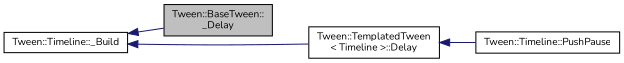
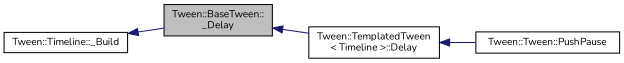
node "Tween::Timeline::PushPause": label "Tween::Timeline::PushPause" -> "Tween::Tween::PushPause"
edge "Tween::TemplatedTween < Timeline >::Delay" -> "Tween::Timeline::_Build": now "Tween::TemplatedTween < Timeline >::Delay" -> "Tween::BaseTween:: _Delay"
